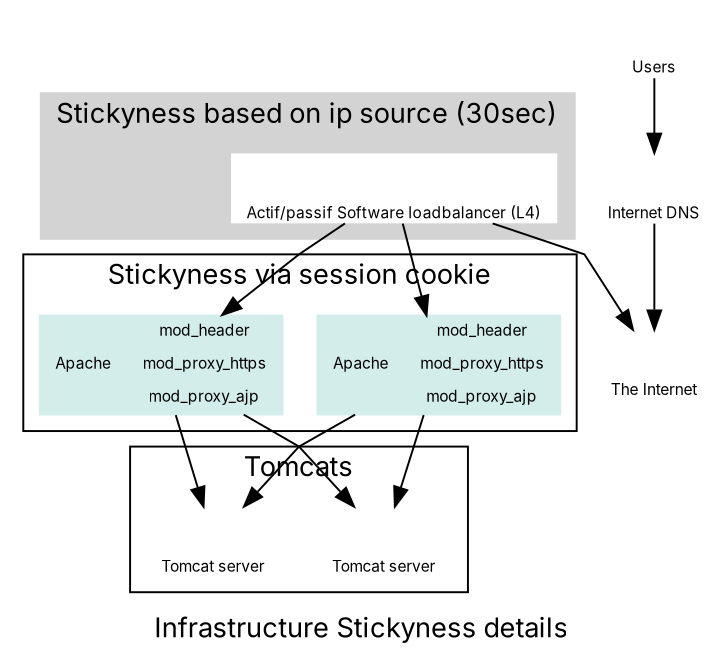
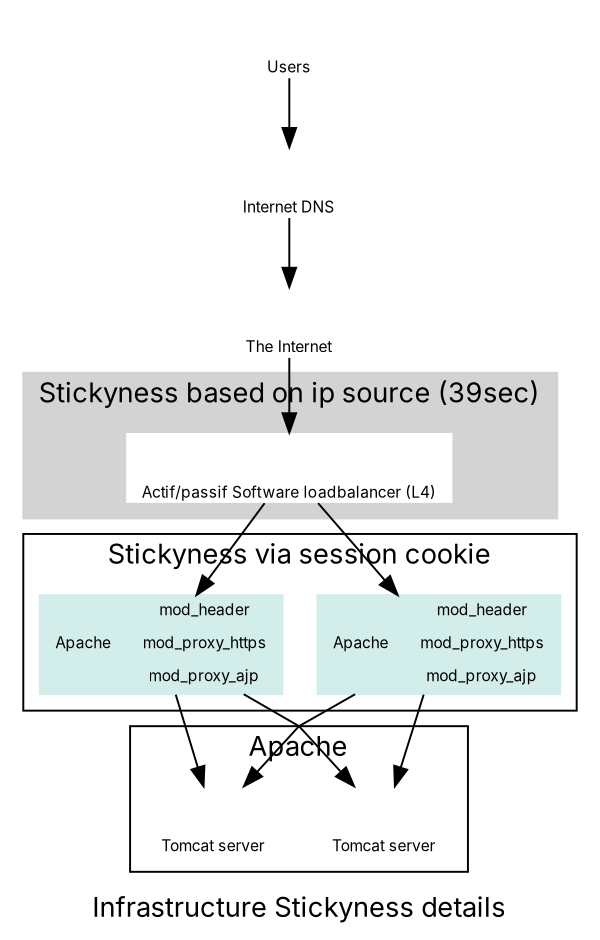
cluster "Stickyness based on ip source (30sec)": label "Stickyness based on ip source (30sec)" -> "Stickyness based on ip source (39sec)"
edge "Actif/passif Software loadbalancer (L4)" -> "The Internet": reversed
cluster "Tomcats": label "Tomcats" -> "Apache"
